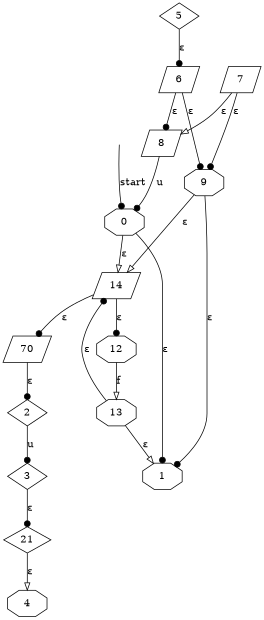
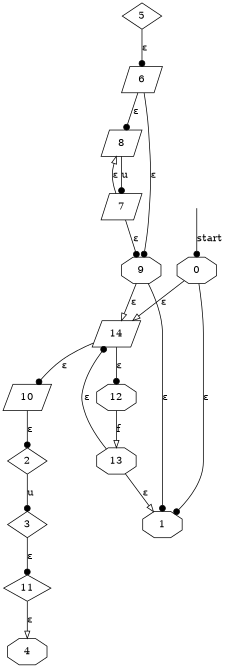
edge "8" -> "0": now "8" -> "7"
node "70": label "70" -> "10"
node "21": label "21" -> "11"
